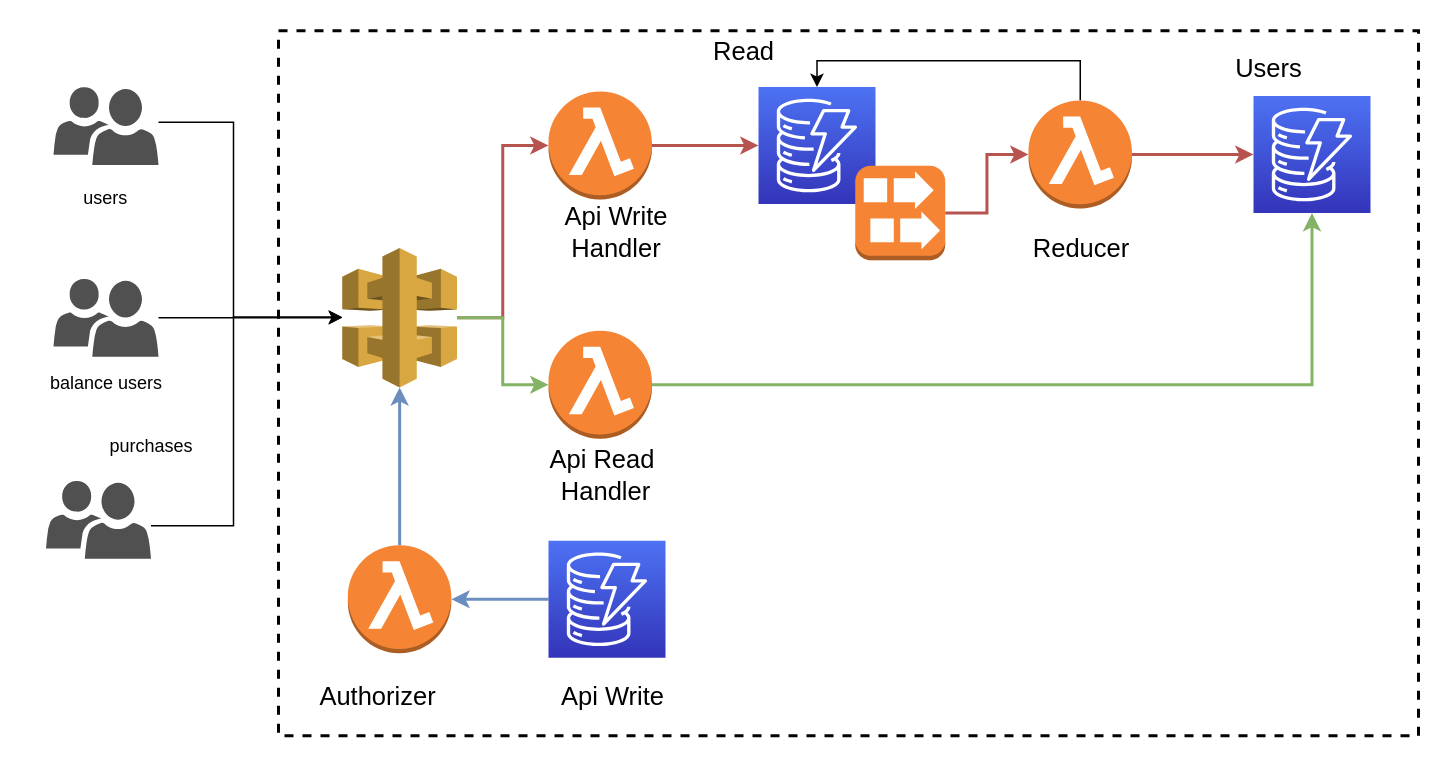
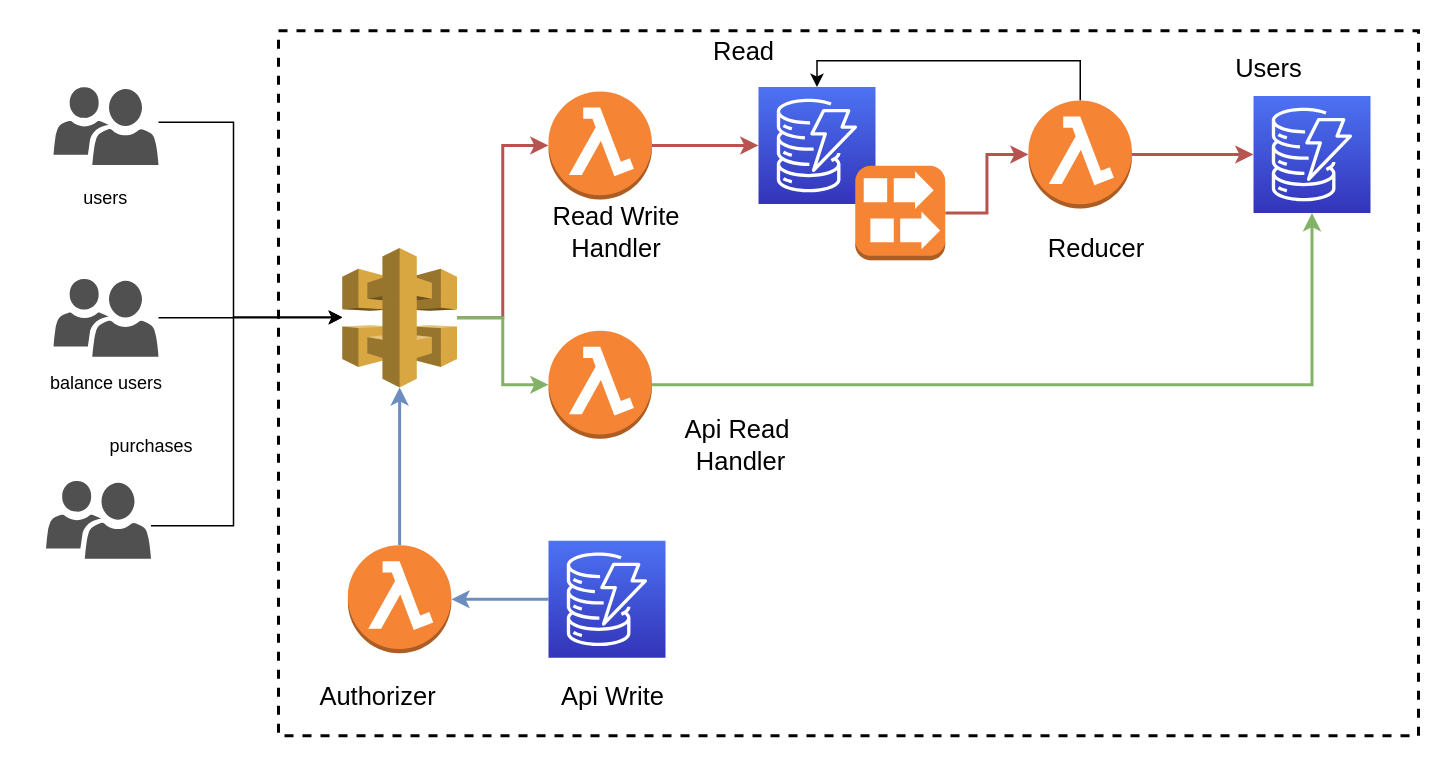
node "Api Write Handler": label "Api Write Handler" -> "Read Write Handler"
node "Reducer": moved (1080, 250) -> (1095, 250)
node "Api Read Handler": moved (605, 476) -> (740, 446)
